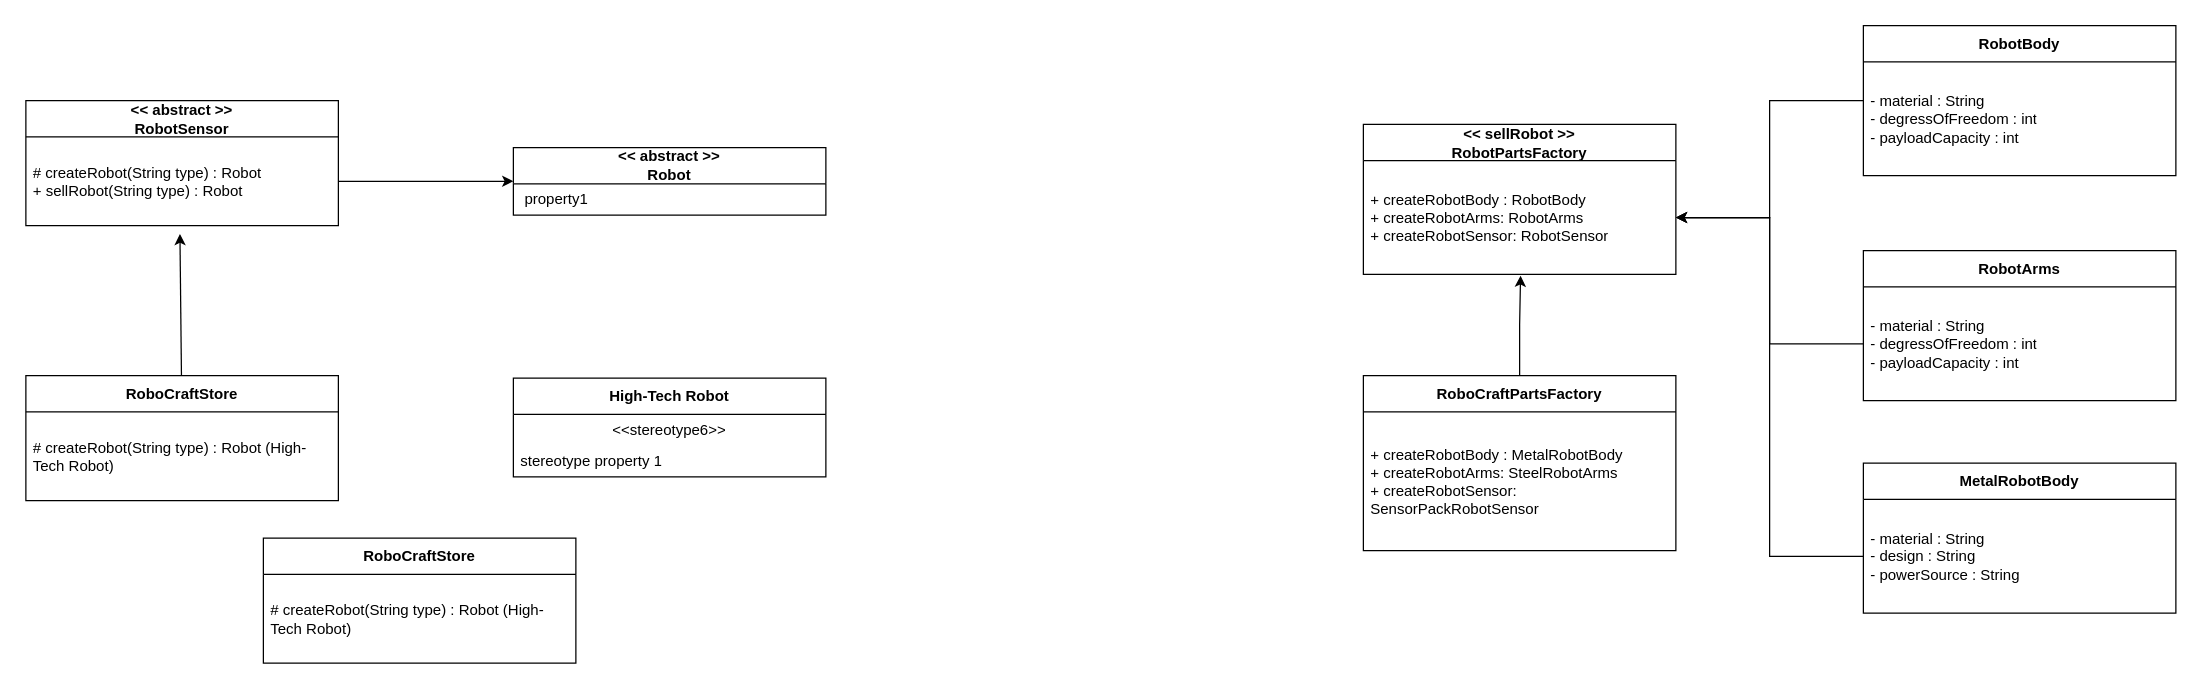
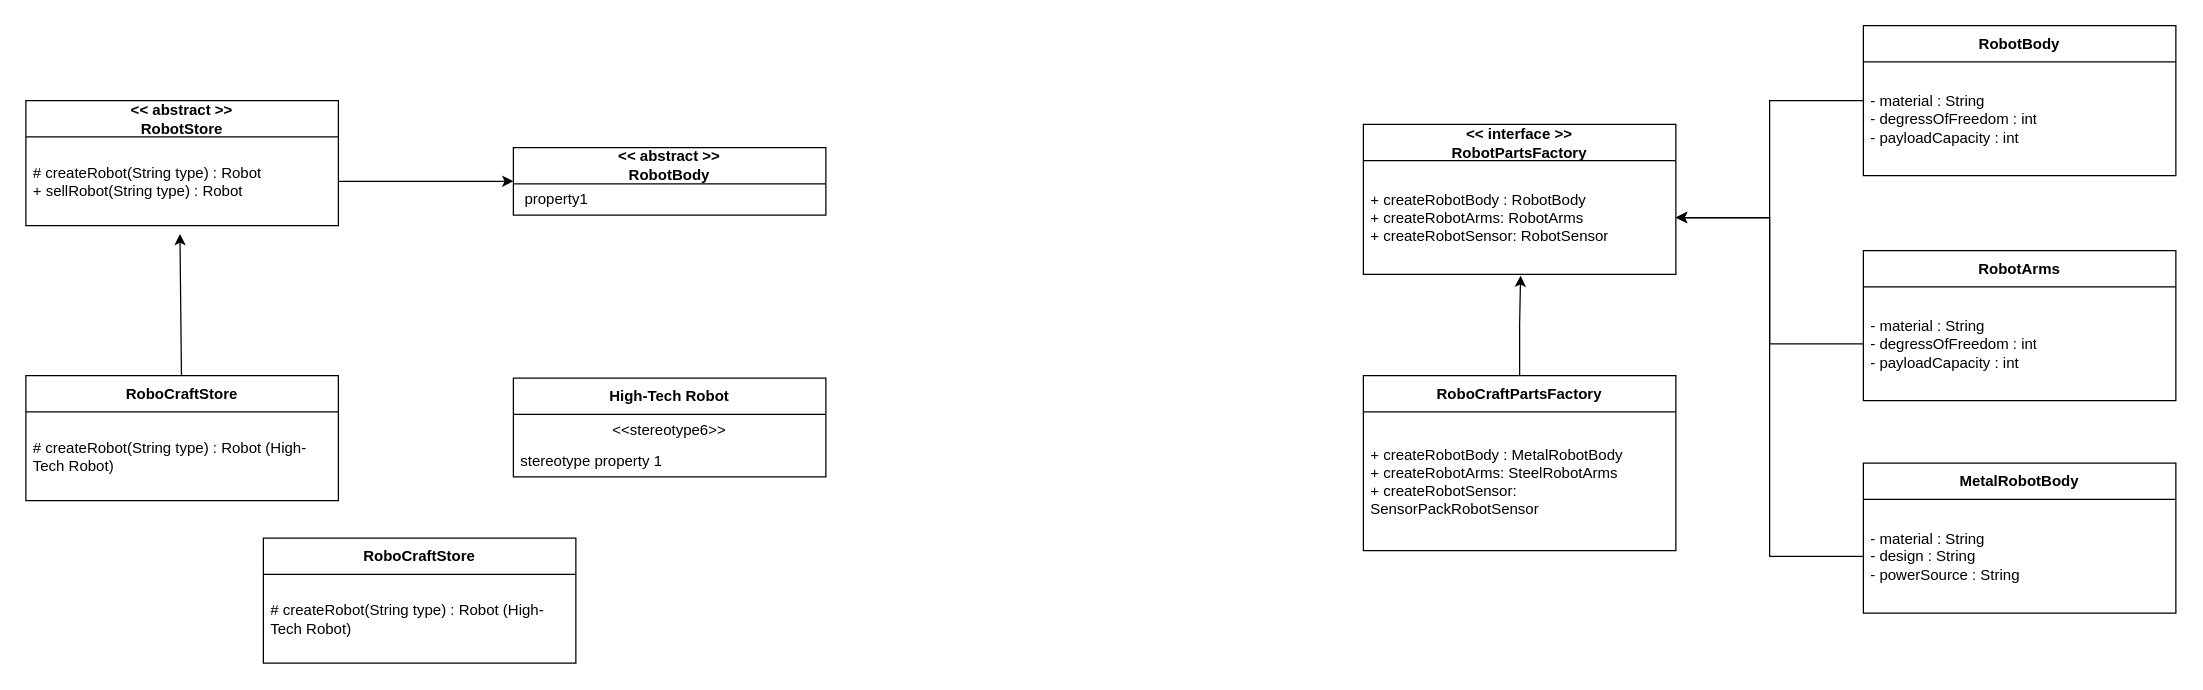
node "<< abstract >> RobotSensor": label "<< abstract >> RobotSensor" -> "<< abstract >> RobotStore"
node "<< sellRobot >> RobotPartsFactory": label "<< sellRobot >> RobotPartsFactory" -> "<< interface >> RobotPartsFactory"
node "<< abstract >> Robot": label "<< abstract >> Robot" -> "<< abstract >> RobotBody"
